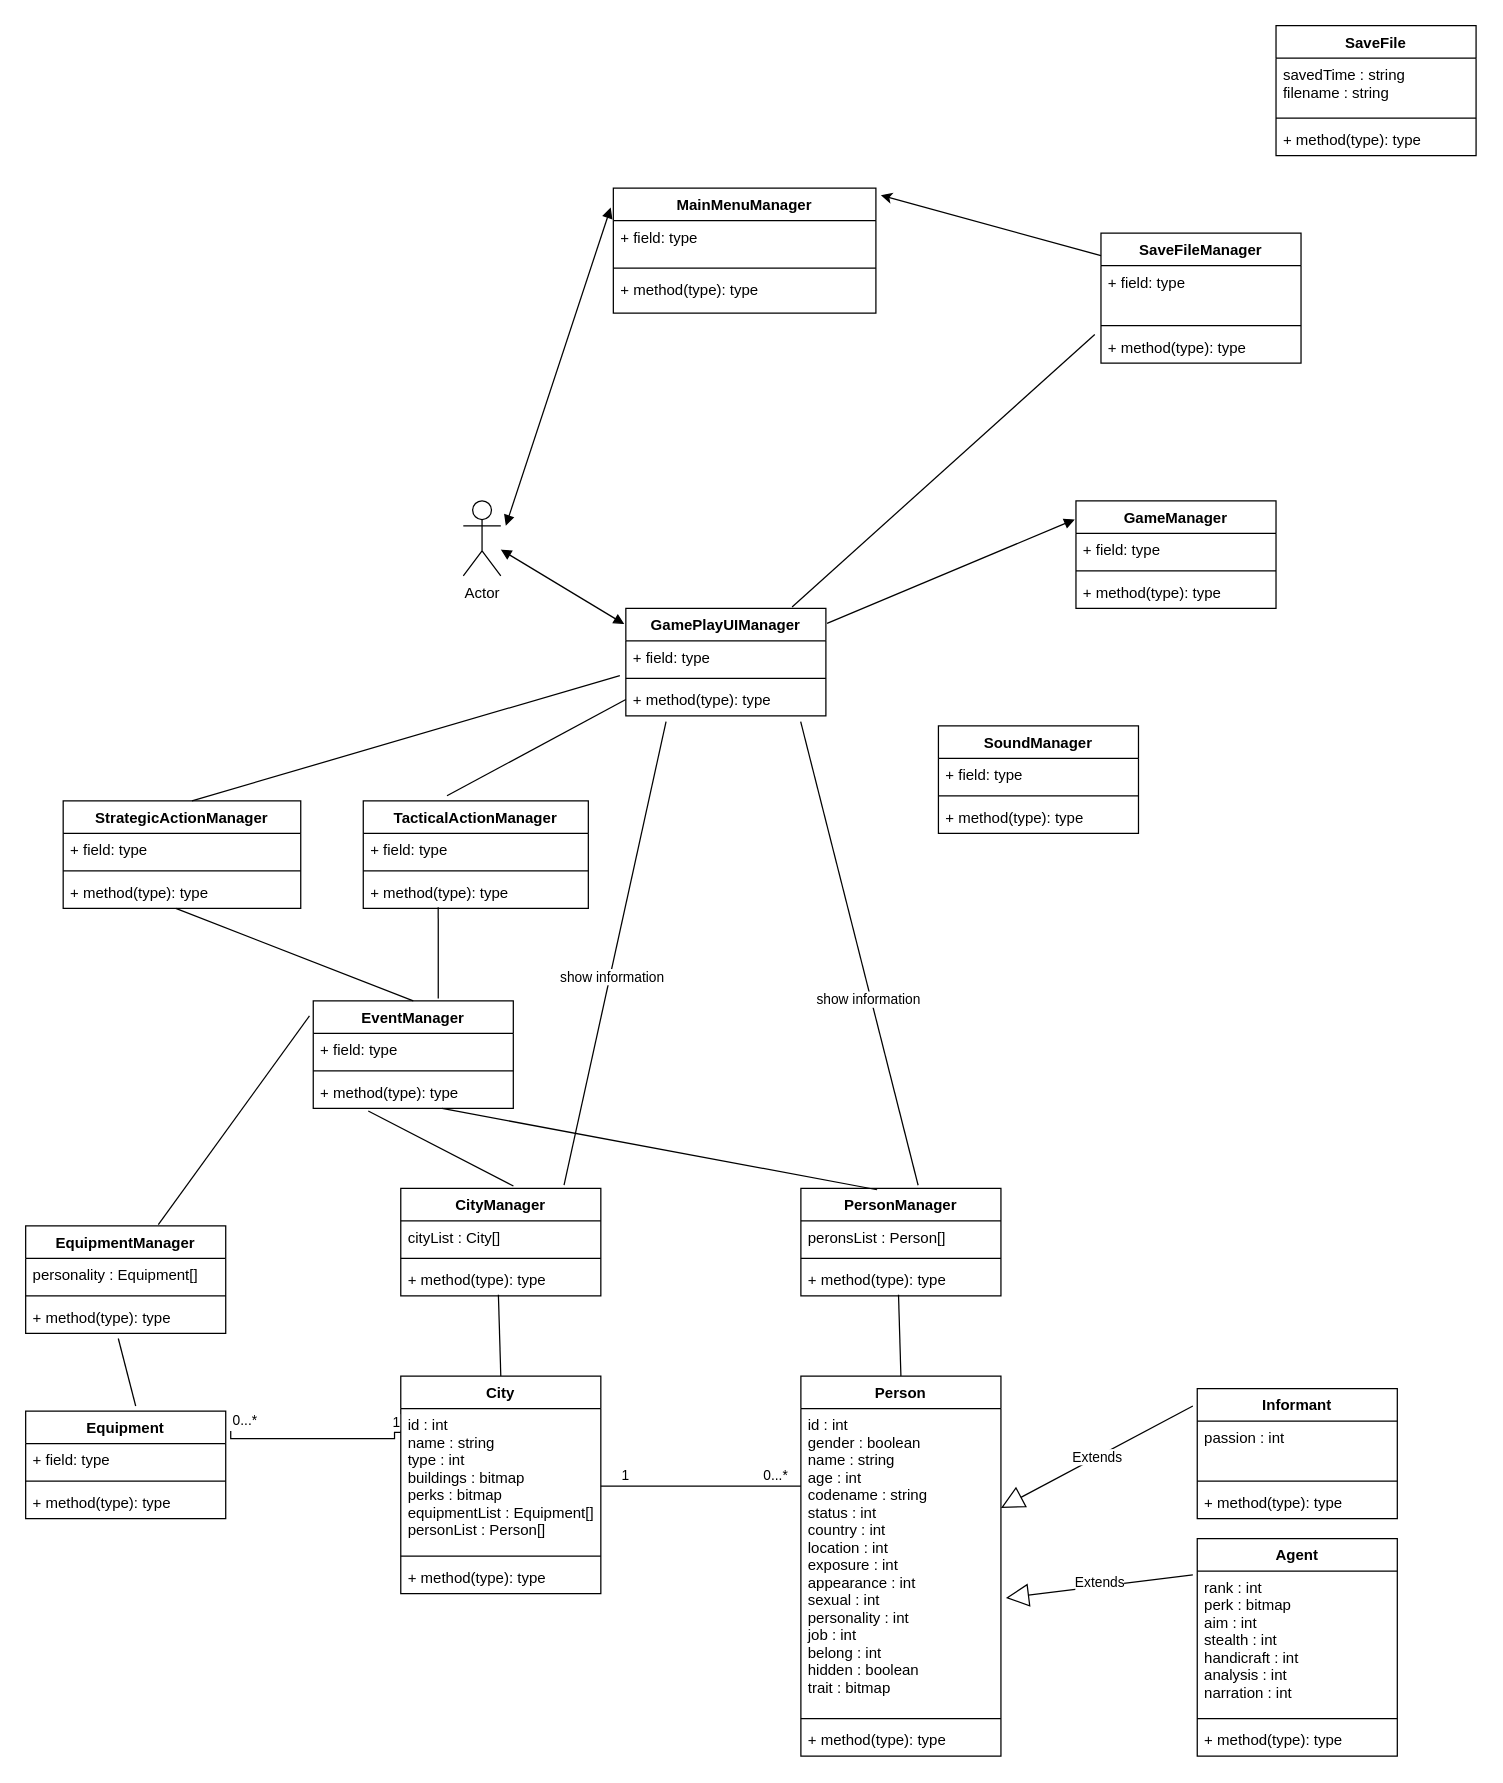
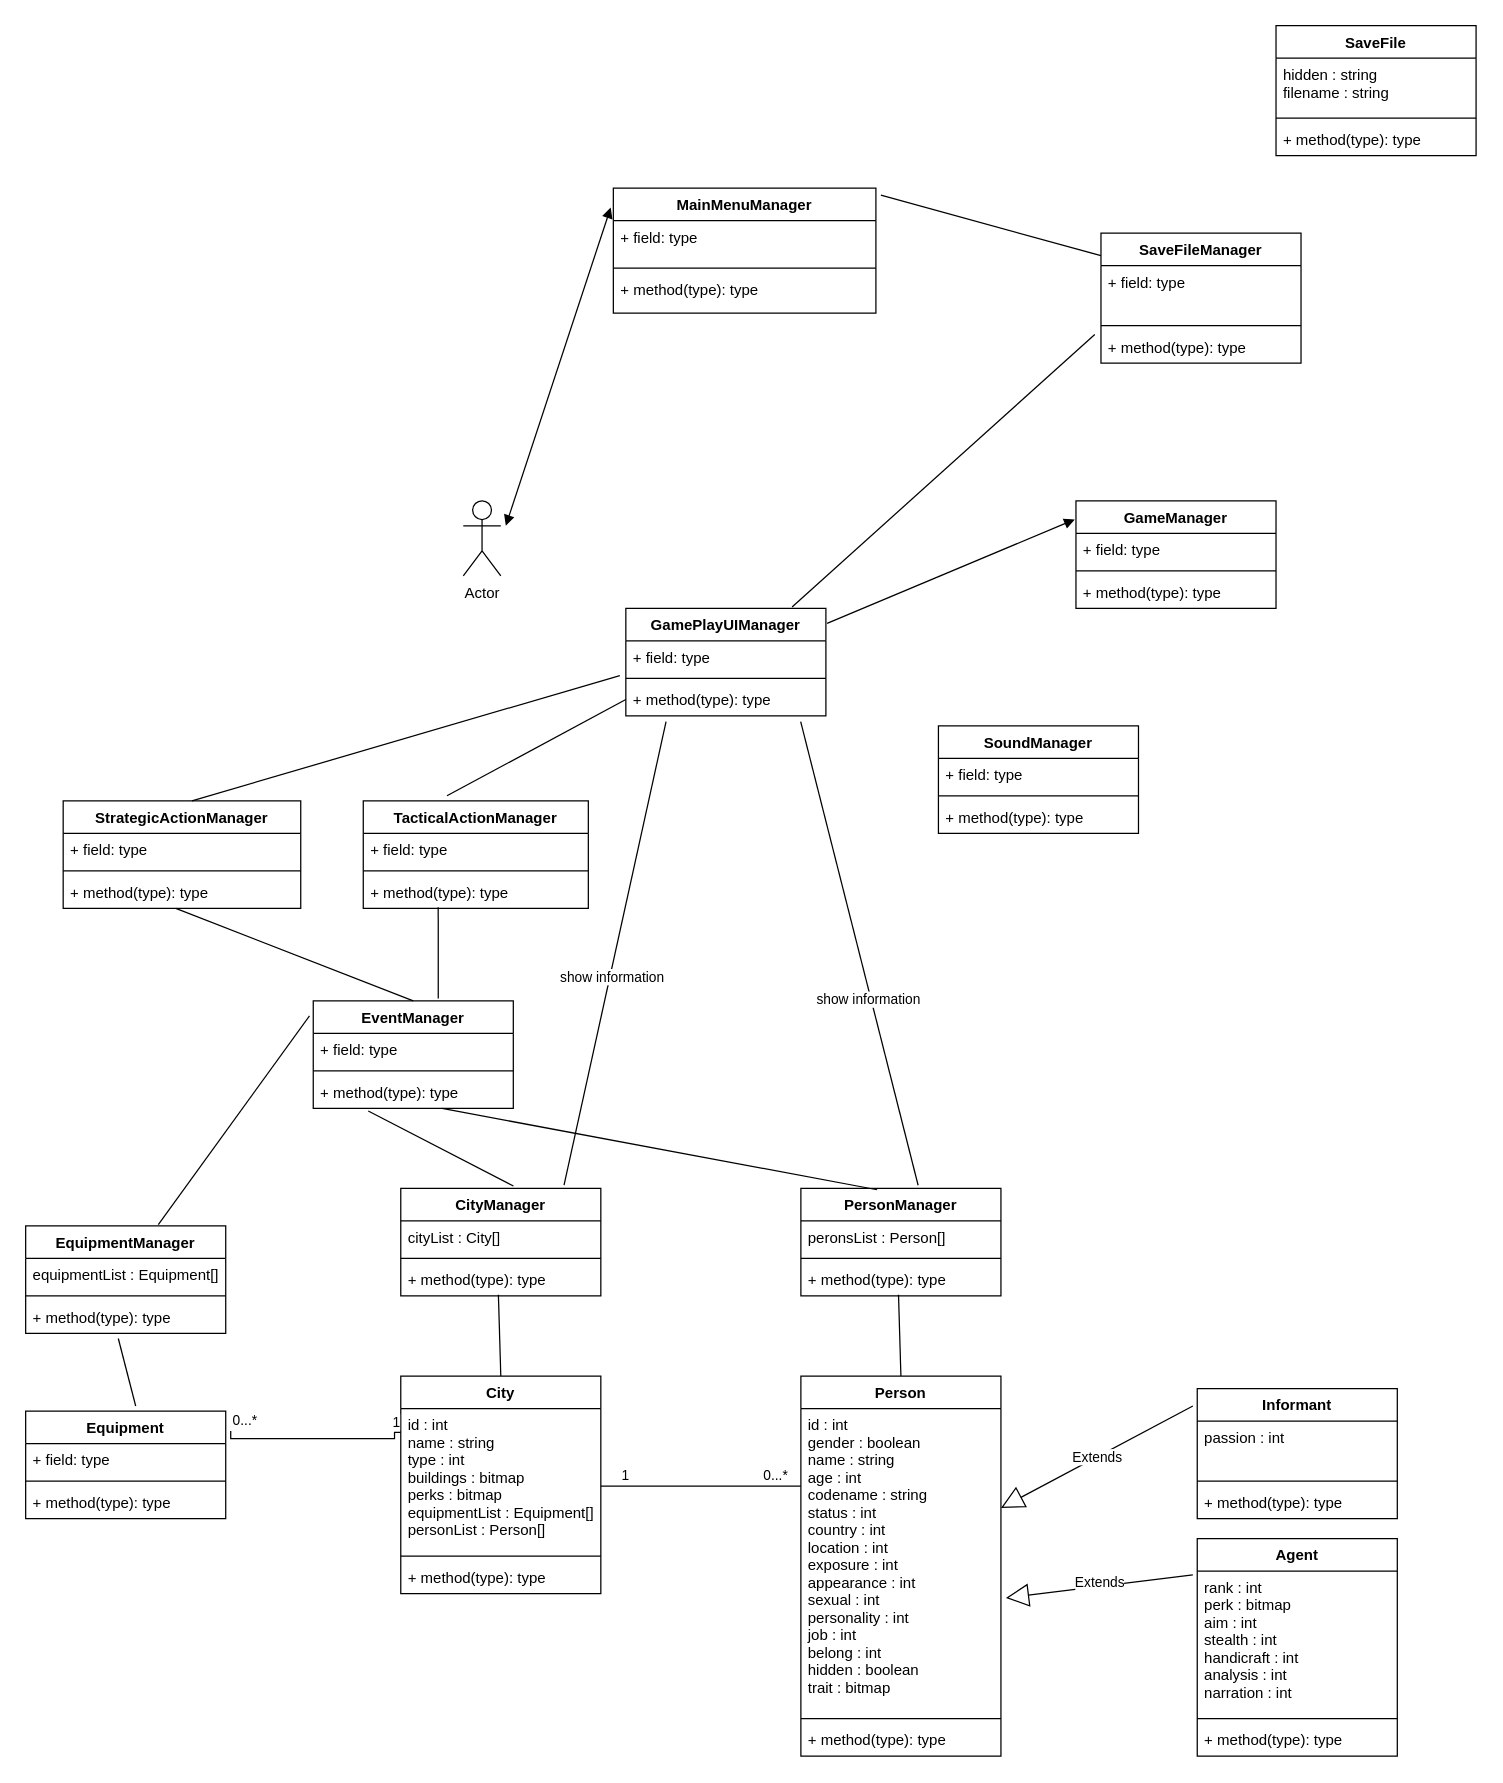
node "savedTime : string filename : string": label "savedTime : string filename : string" -> "hidden : string filename : string"
edge "SaveFileManager" -> "MainMenuManager": arrowhead classic -> none
edge "Actor" -- "GamePlayUIManager": removed
node "personality : Equipment[]": label "personality : Equipment[]" -> "equipmentList : Equipment[]"
